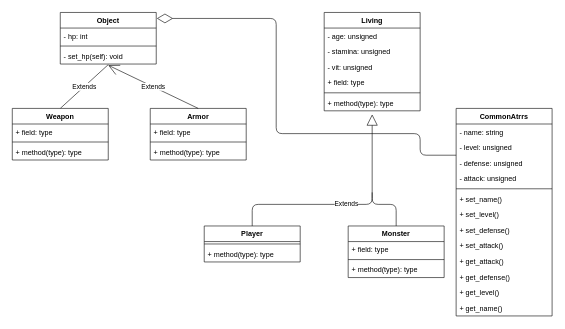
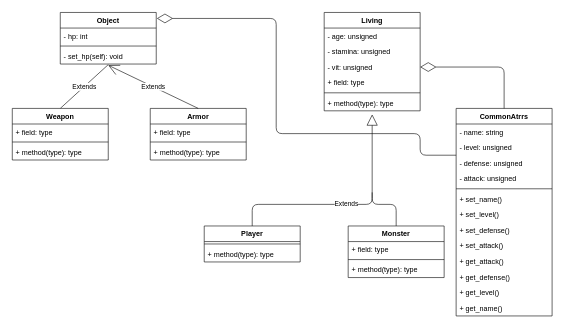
edge "CommonAtrrs" -> "- vit: unsigned": added
